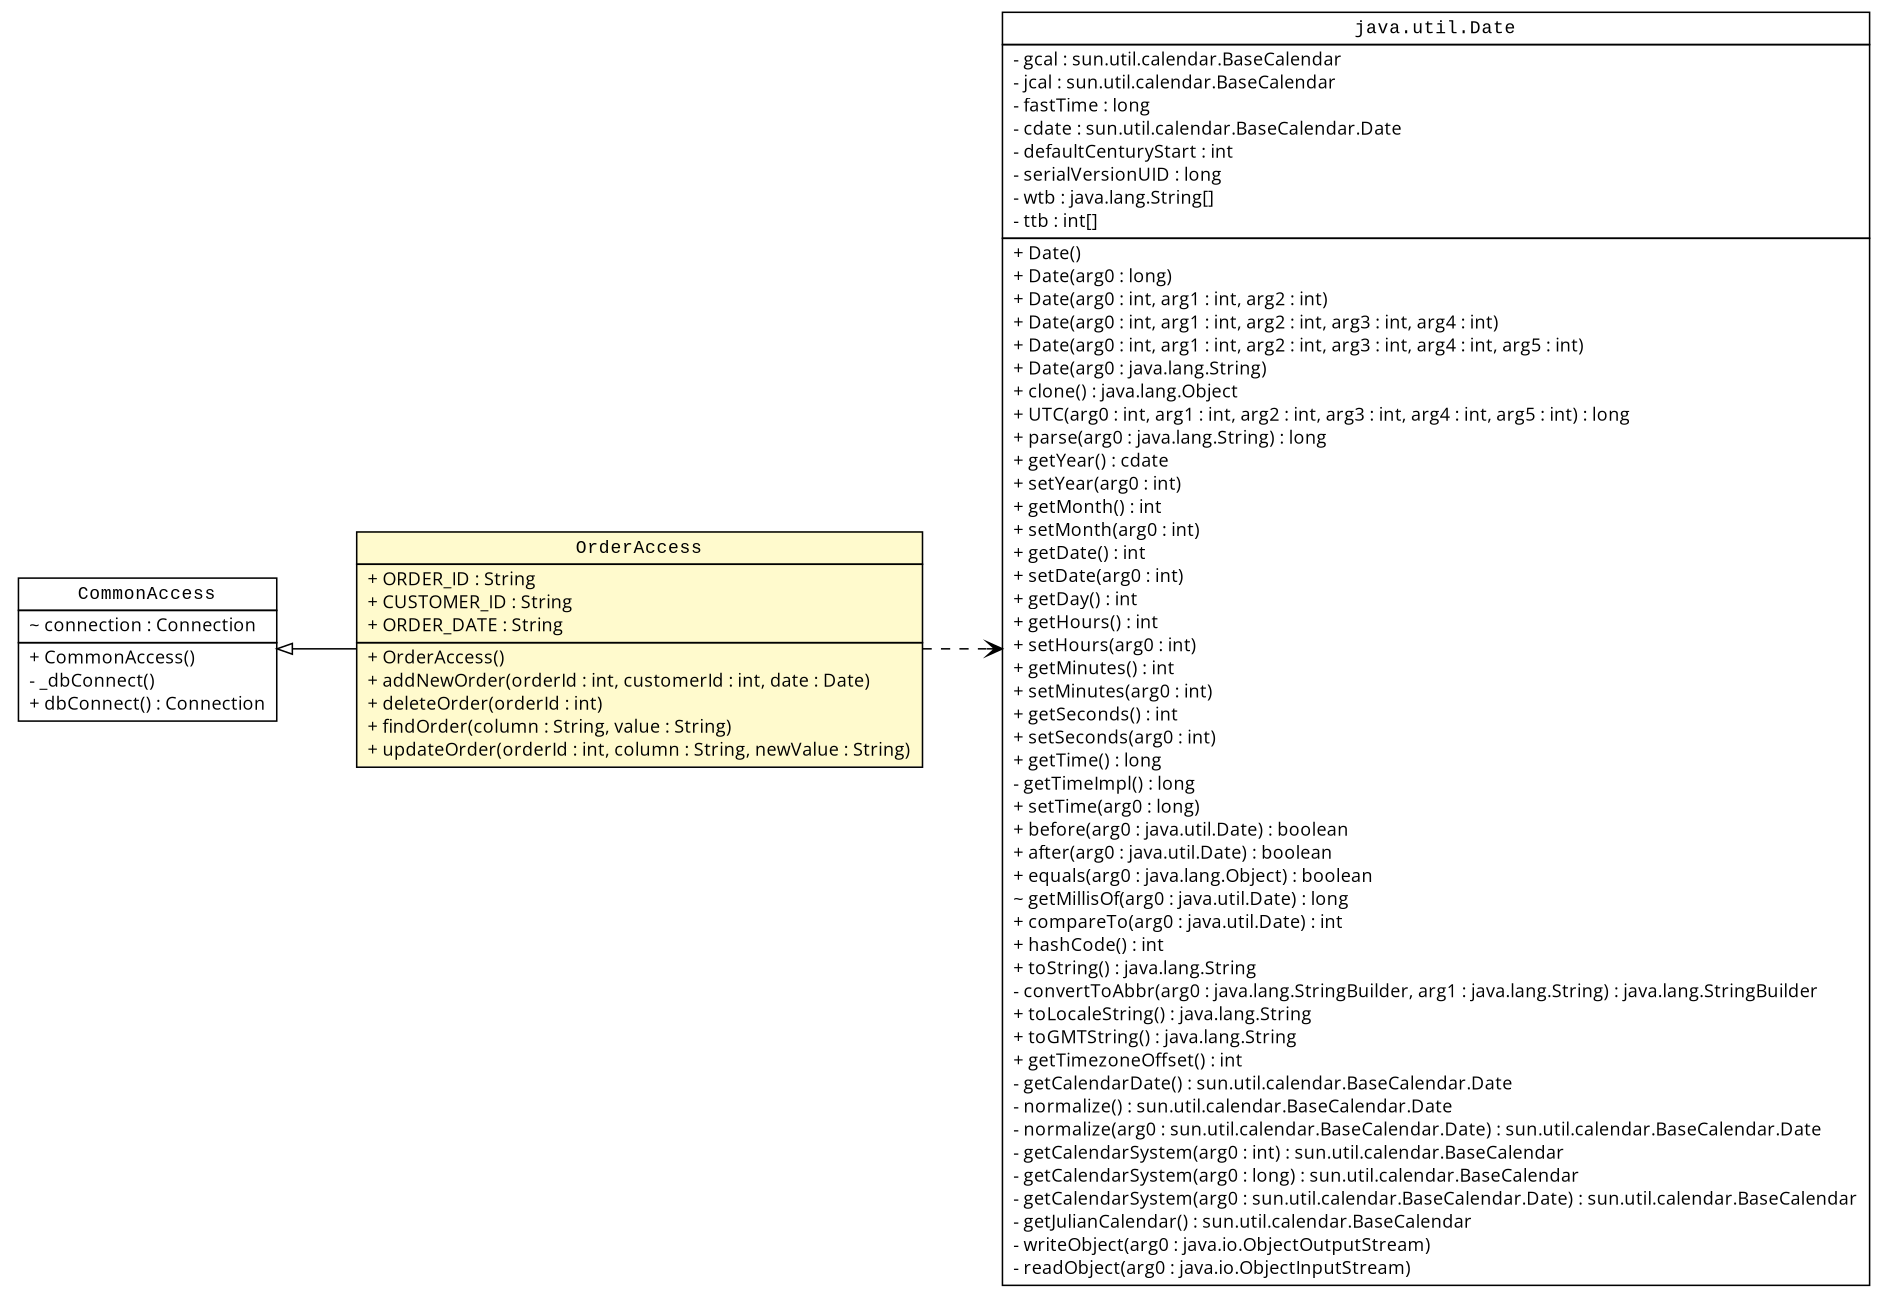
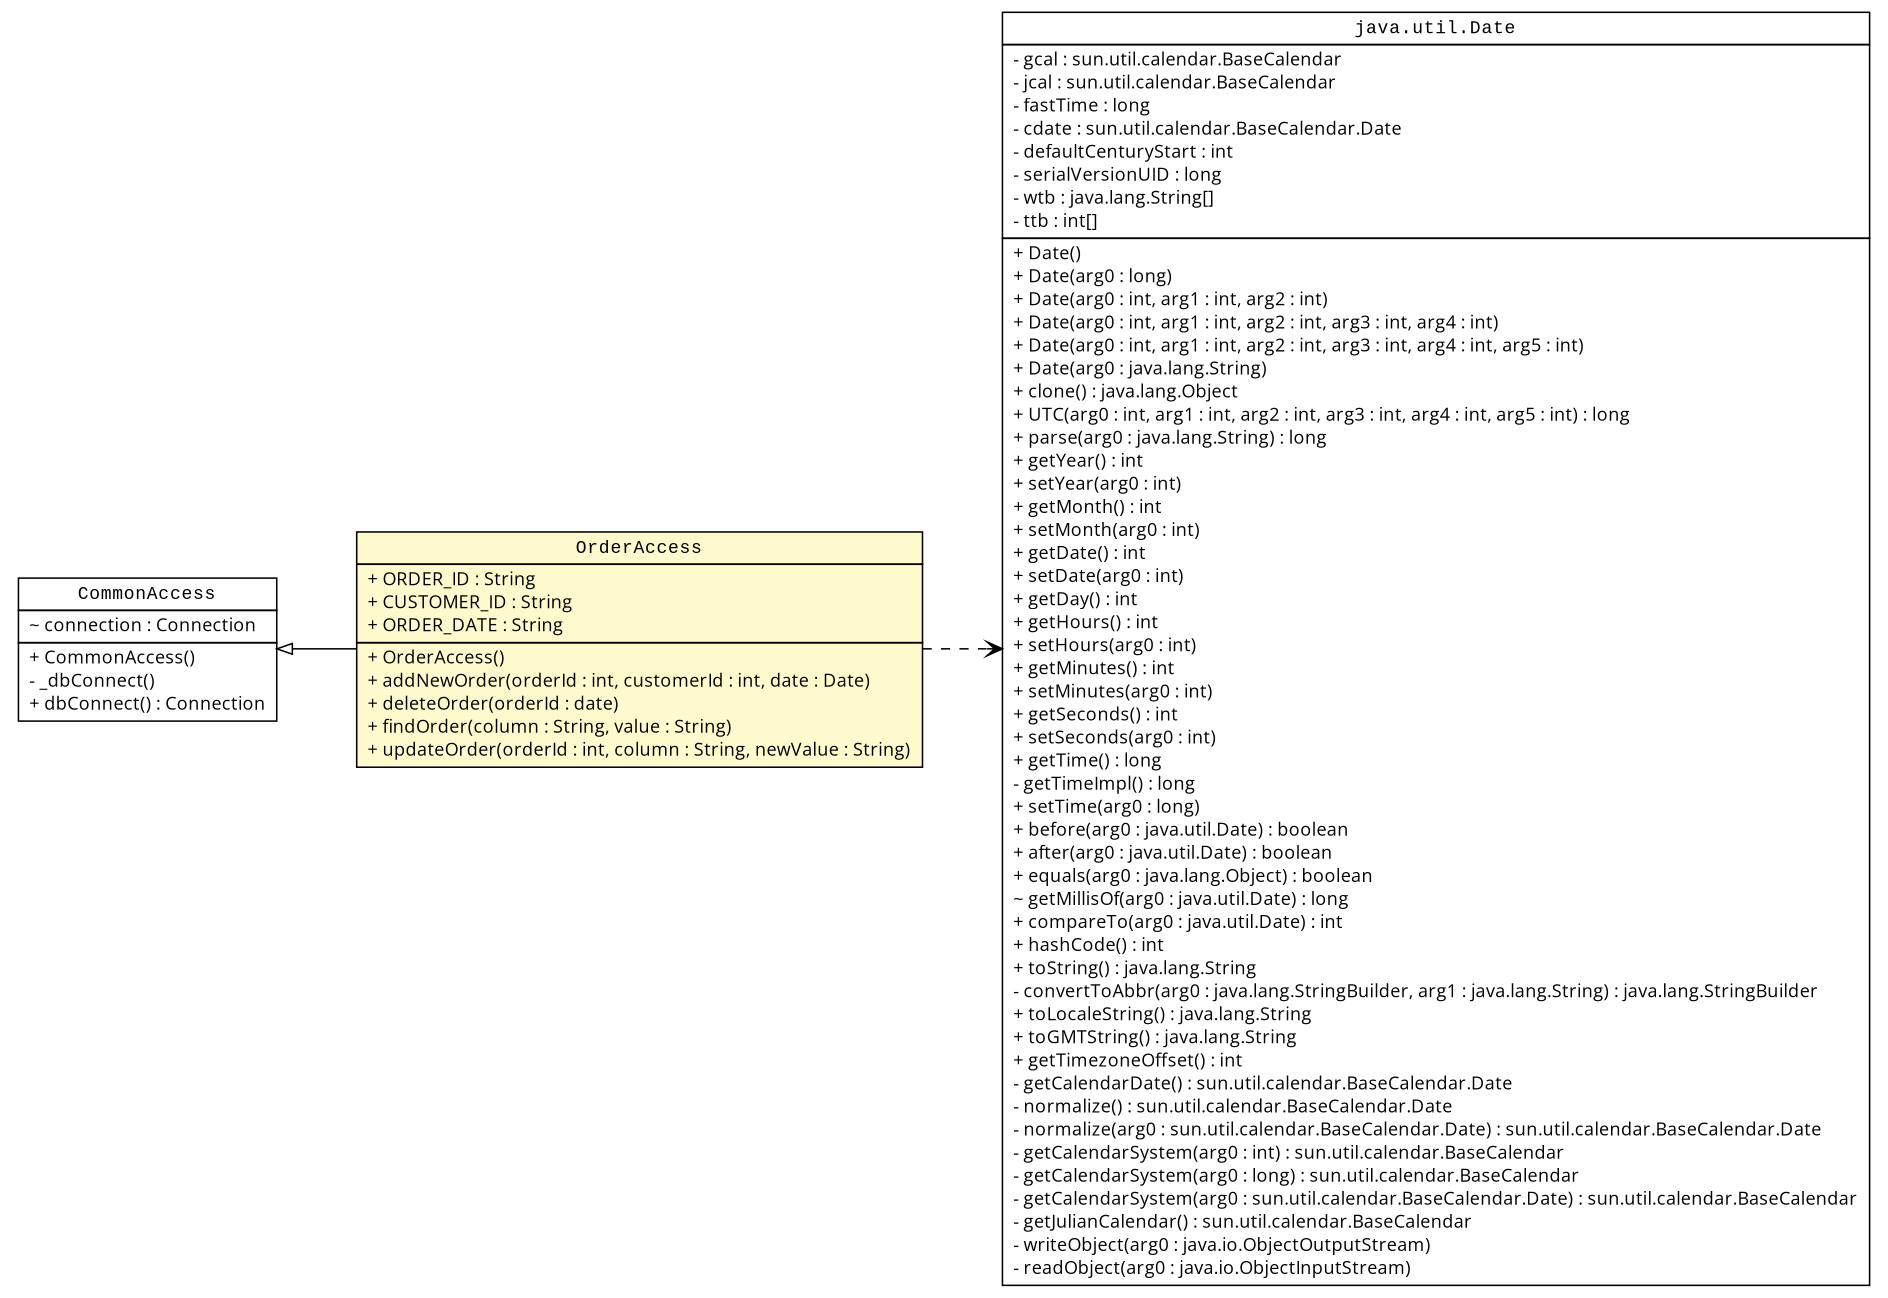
node "java.util.Date": text "+ getYear() : cdate" -> "+ getYear() : int"
node "OrderAccess": text "+ deleteOrder(orderId : int)" -> "+ deleteOrder(orderId : date)"
